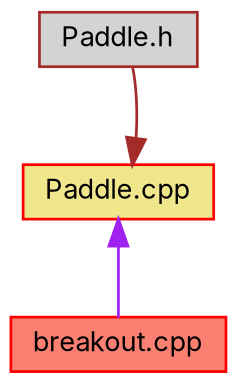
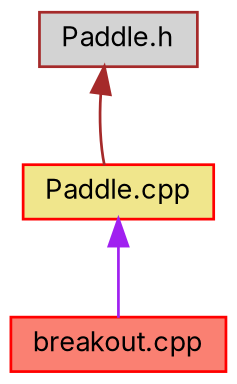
edge "Paddle.h" -> "Paddle.cpp": reversed
